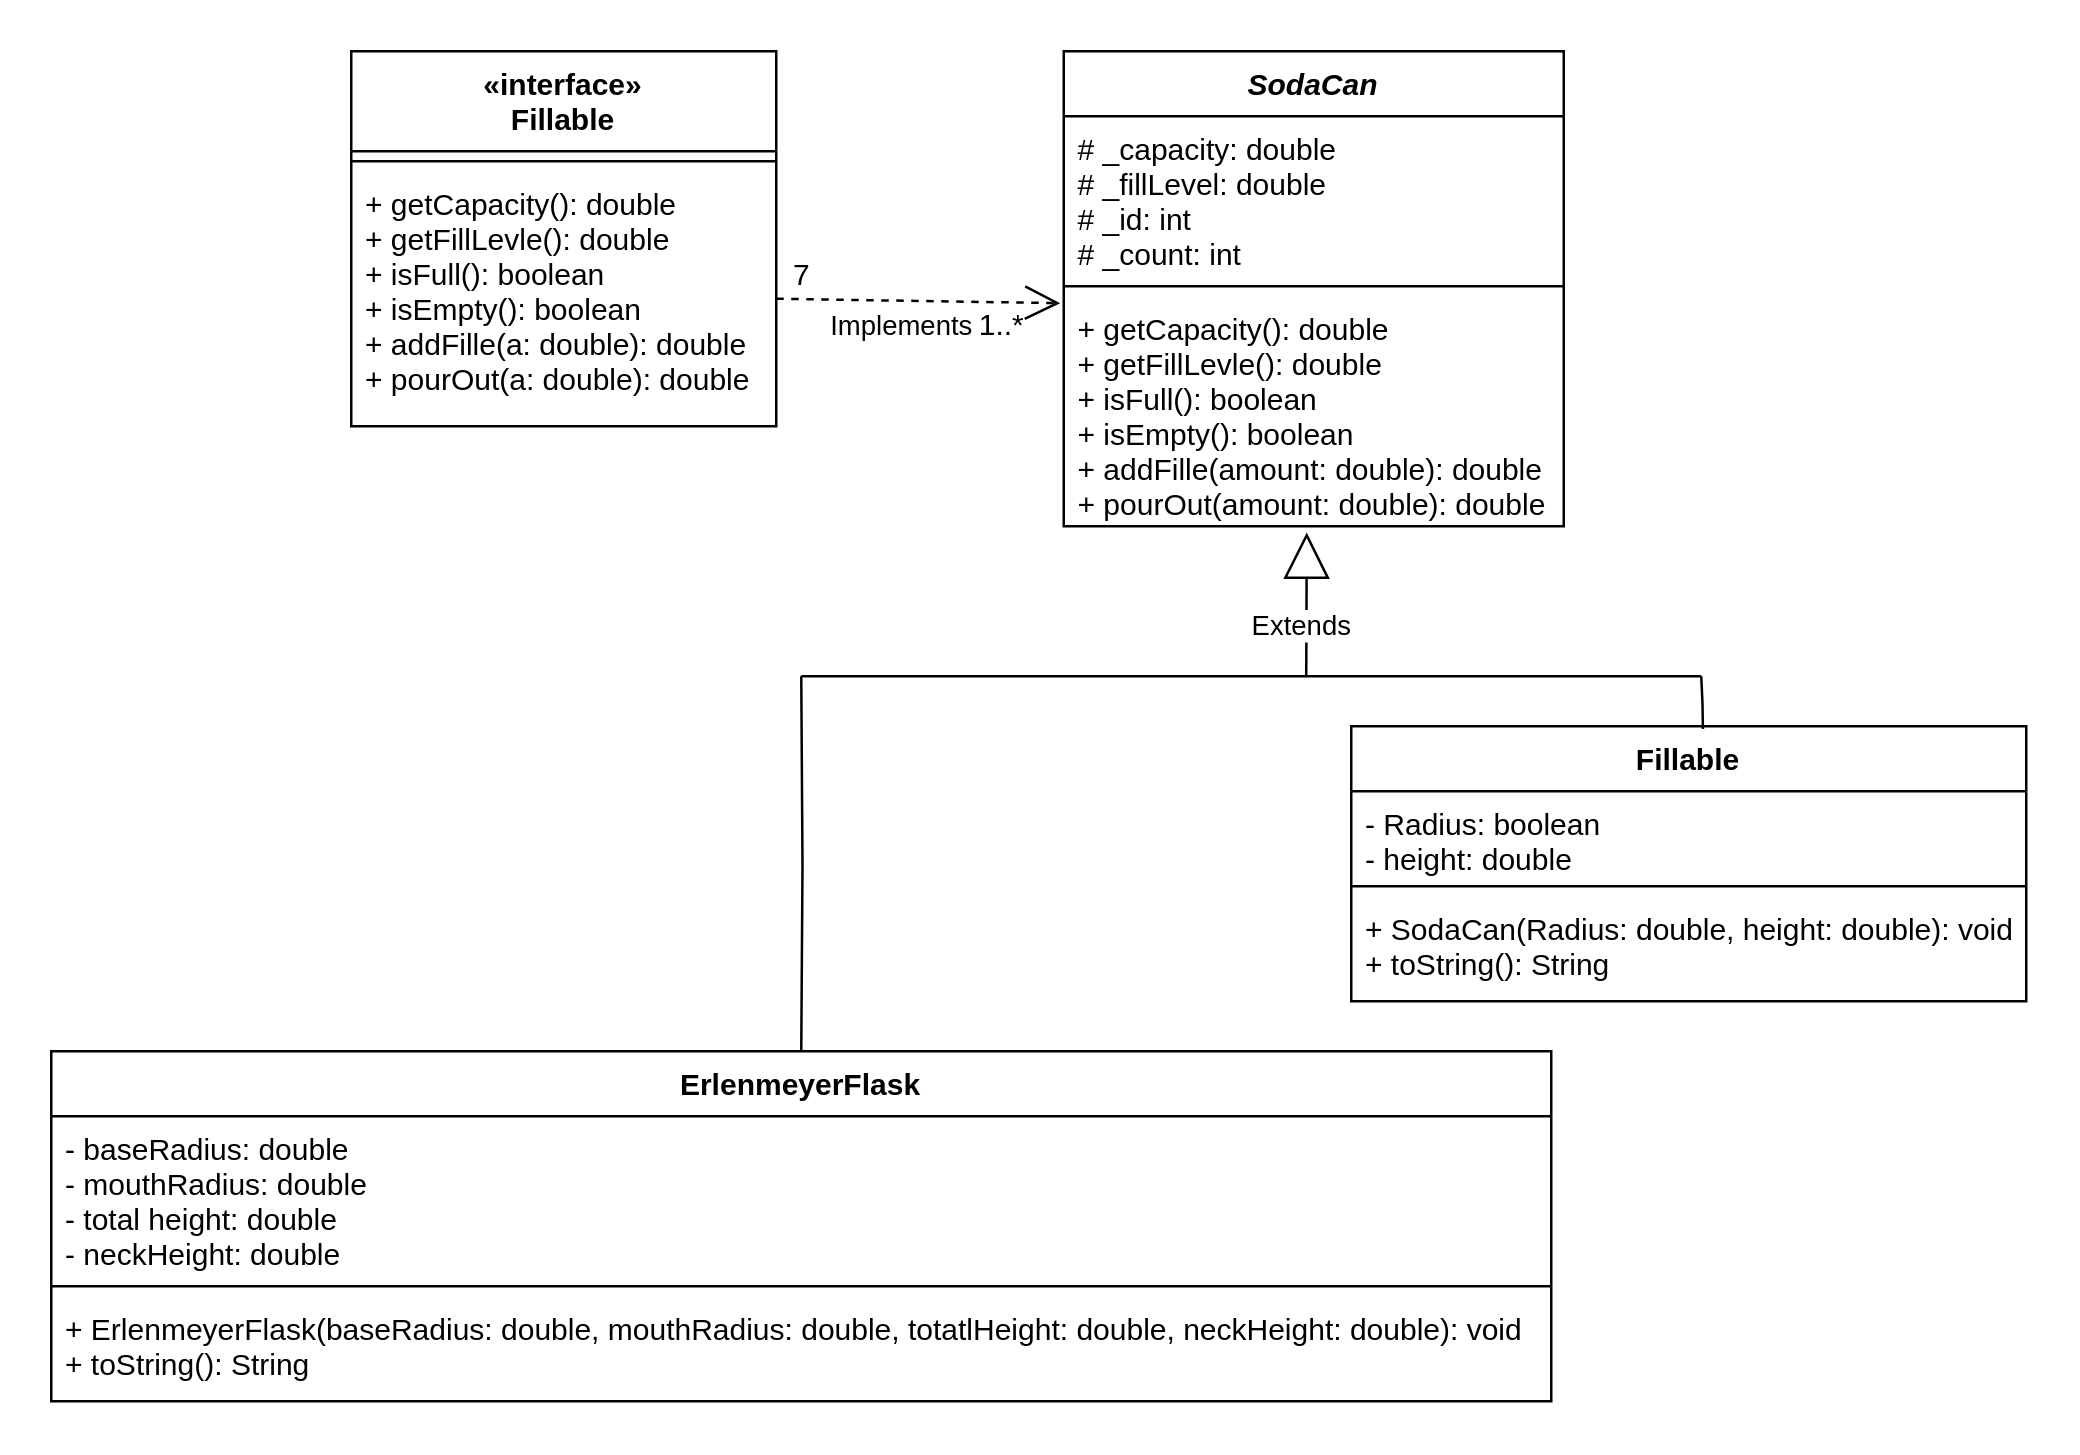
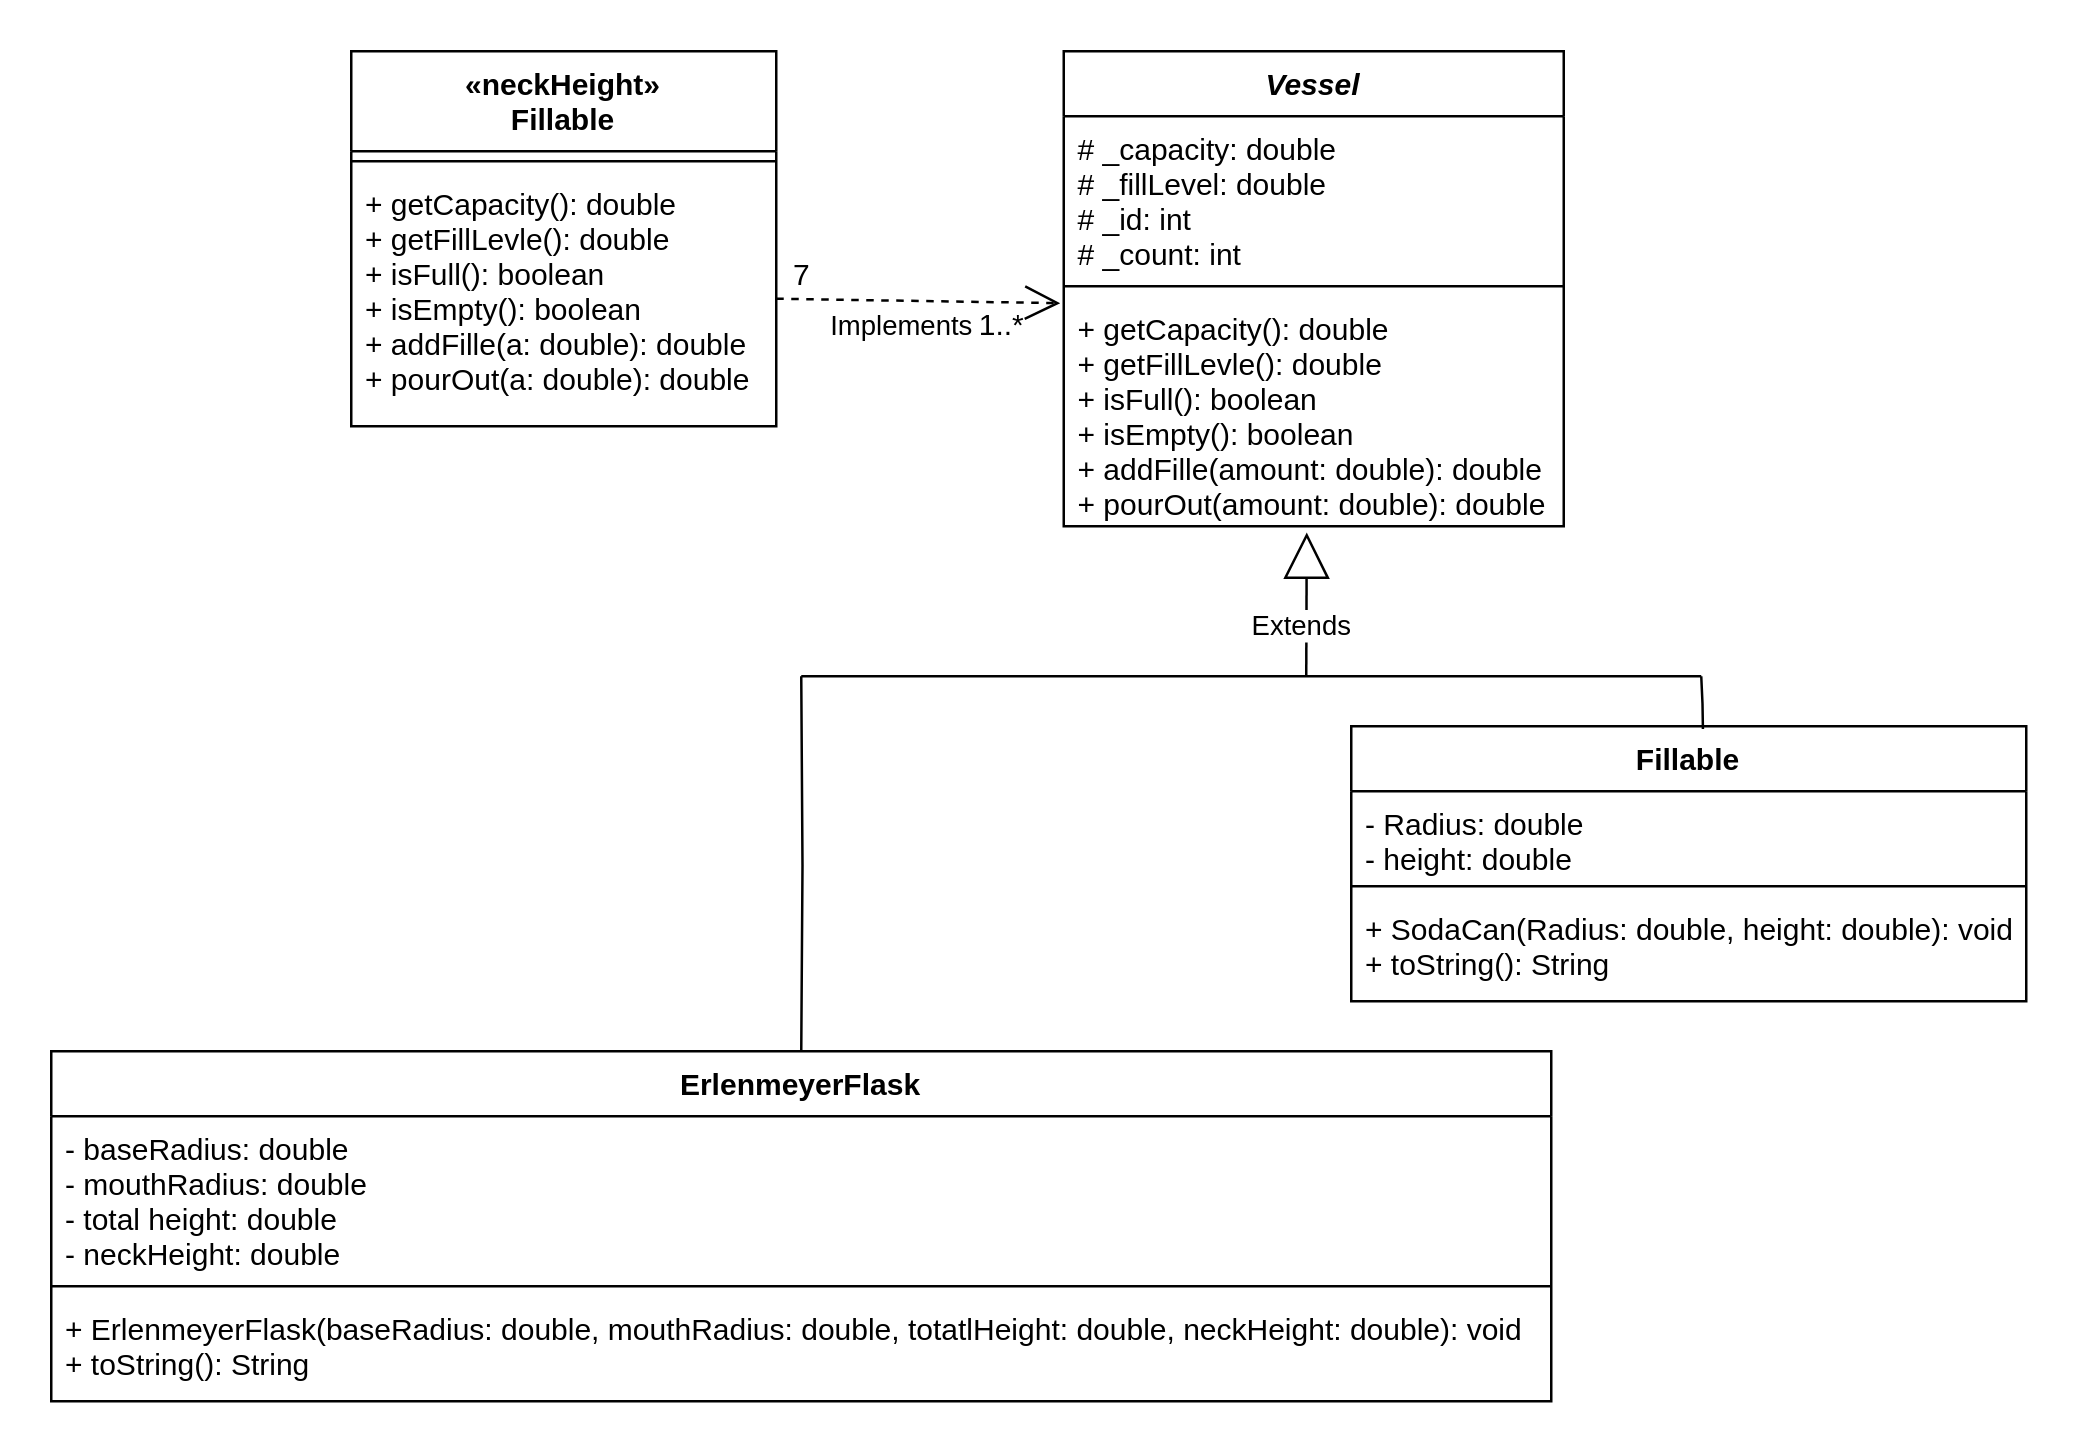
node "«interface» Fillable": label "«interface» Fillable" -> "«neckHeight» Fillable"
node "SodaCan": label "SodaCan" -> "Vessel"
node "- Radius: boolean - height: double": label "- Radius: boolean - height: double" -> "- Radius: double - height: double"
